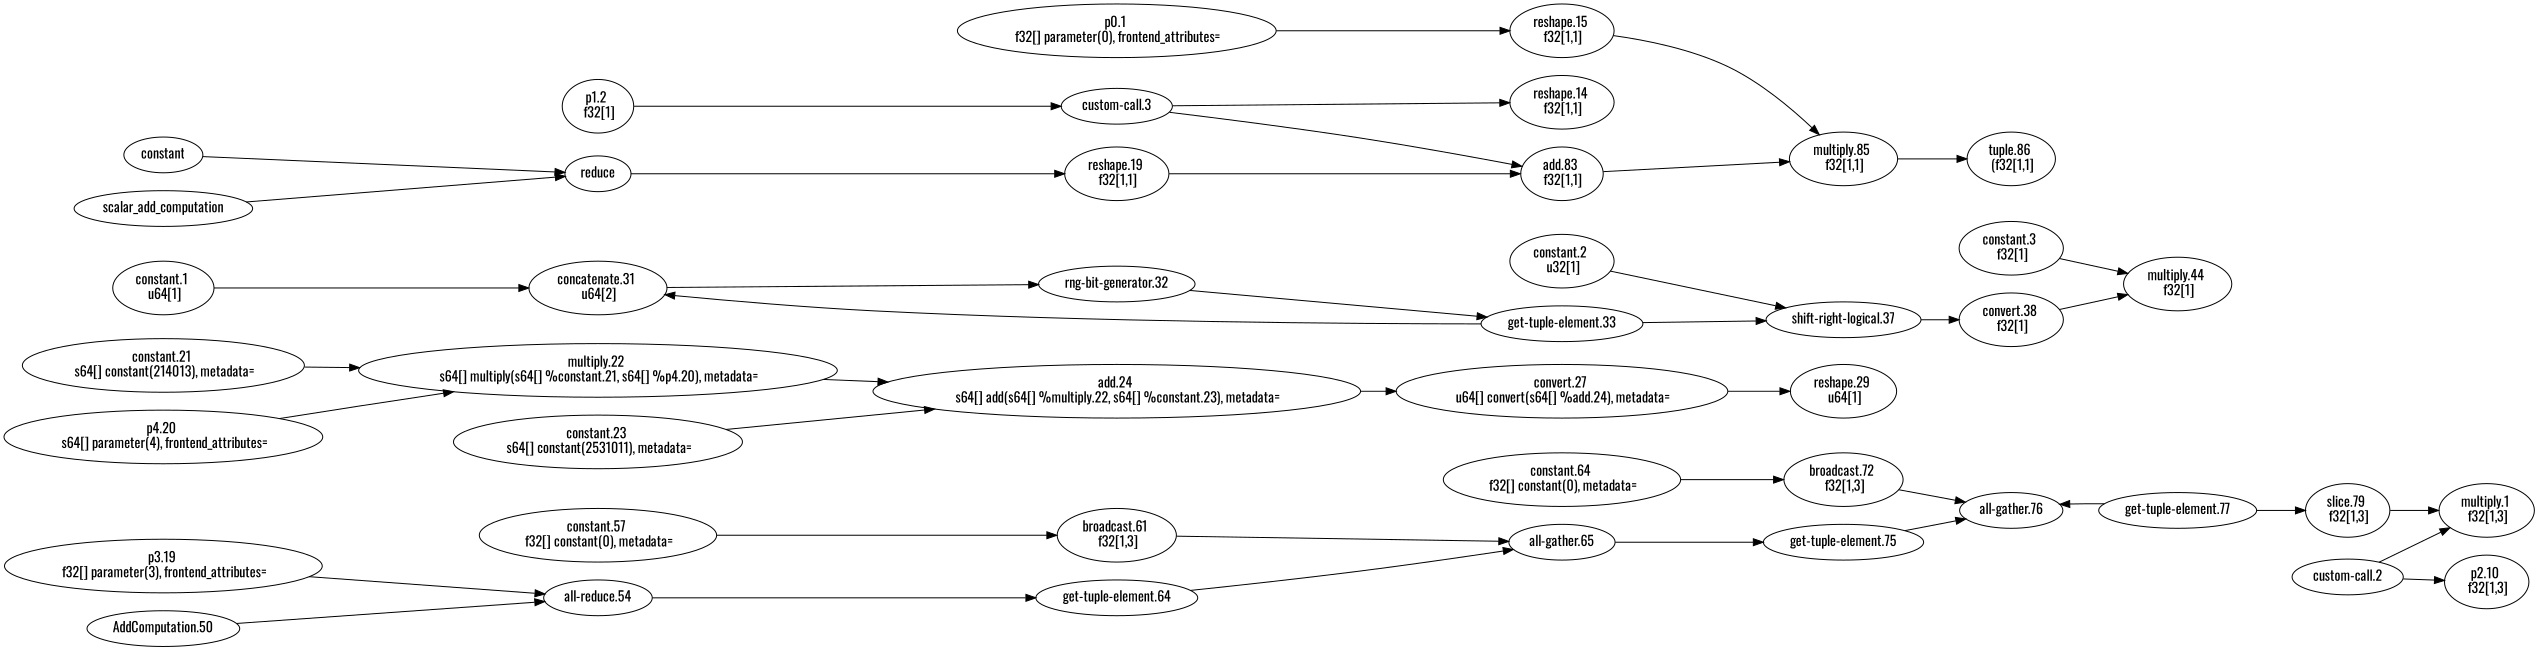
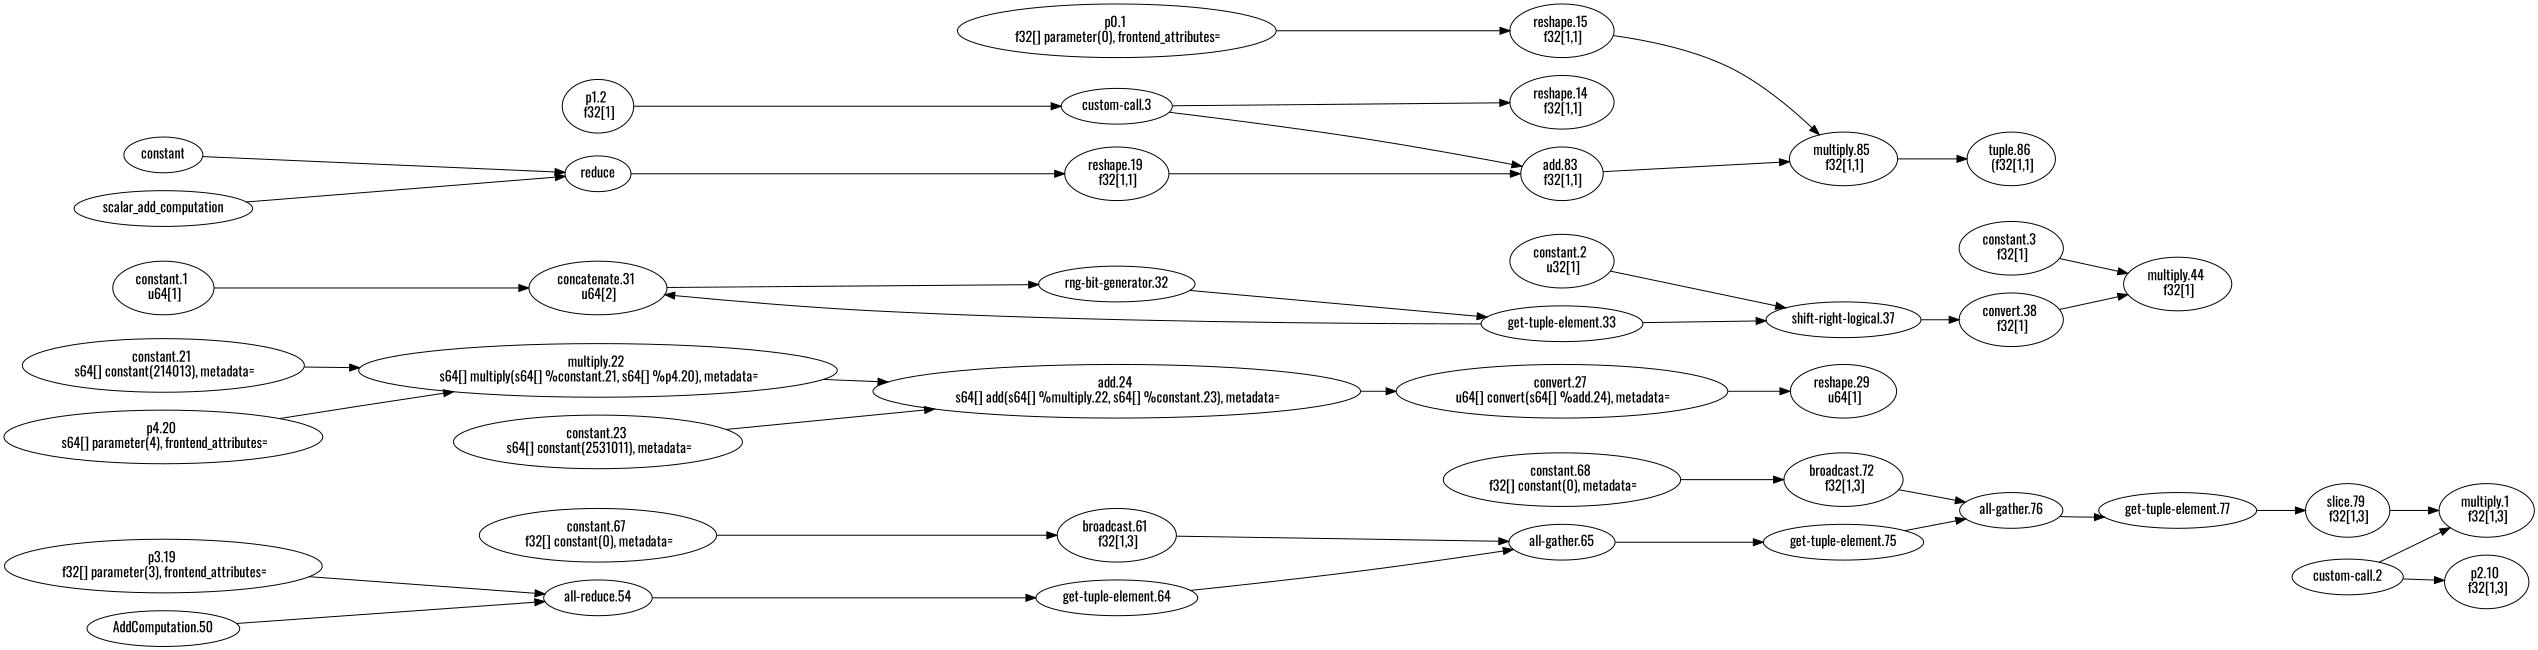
node "constant.64 f32[] constant(0), metadata=": label "constant.64 f32[] constant(0), metadata=" -> "constant.68 f32[] constant(0), metadata="
edge "get-tuple-element.77" -> "all-gather.76": reversed
node "constant.57 f32[] constant(0), metadata=": label "constant.57 f32[] constant(0), metadata=" -> "constant.67 f32[] constant(0), metadata="
